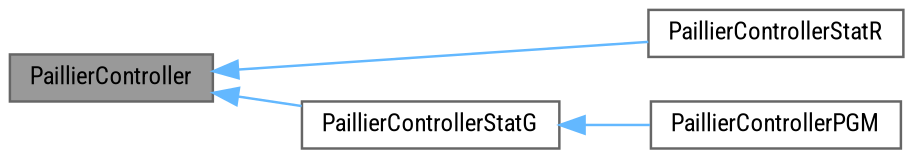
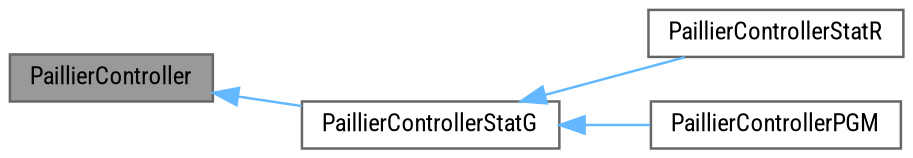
edge "PaillierControllerStatR" -> "PaillierController": now "PaillierControllerStatR" -> "PaillierControllerStatG"
